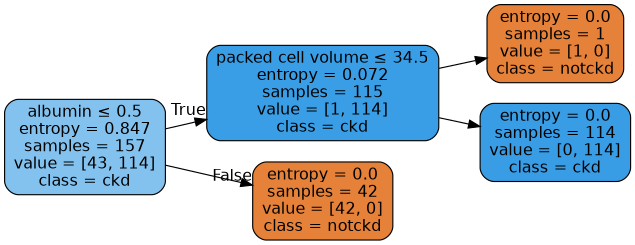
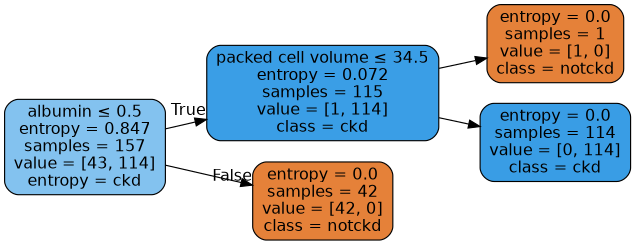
node "albumin ≤ 0.5": text "class = ckd" -> "entropy = ckd"
